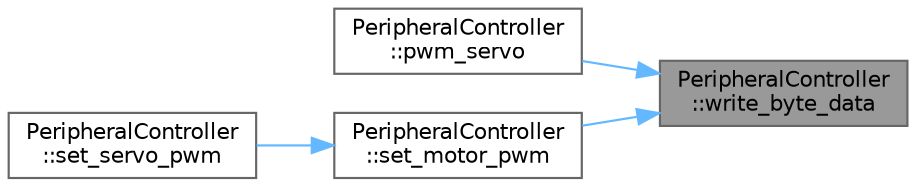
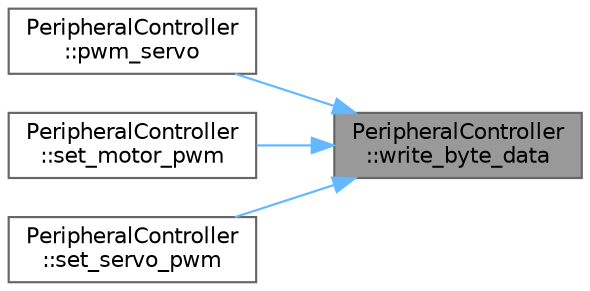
edge "PeripheralController ::set_servo_pwm" -> "PeripheralController ::set_motor_pwm": now "PeripheralController ::set_servo_pwm" -> "PeripheralController ::write_byte_data"
